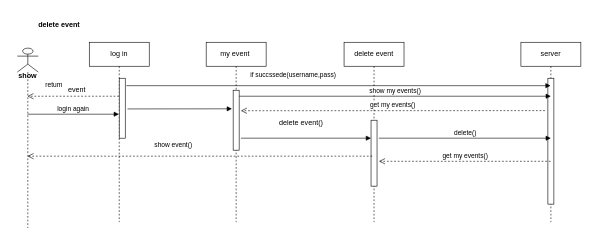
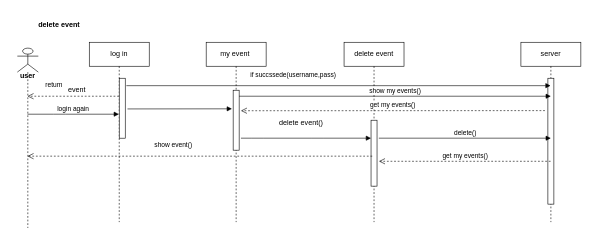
node "show": label "show" -> "user"
